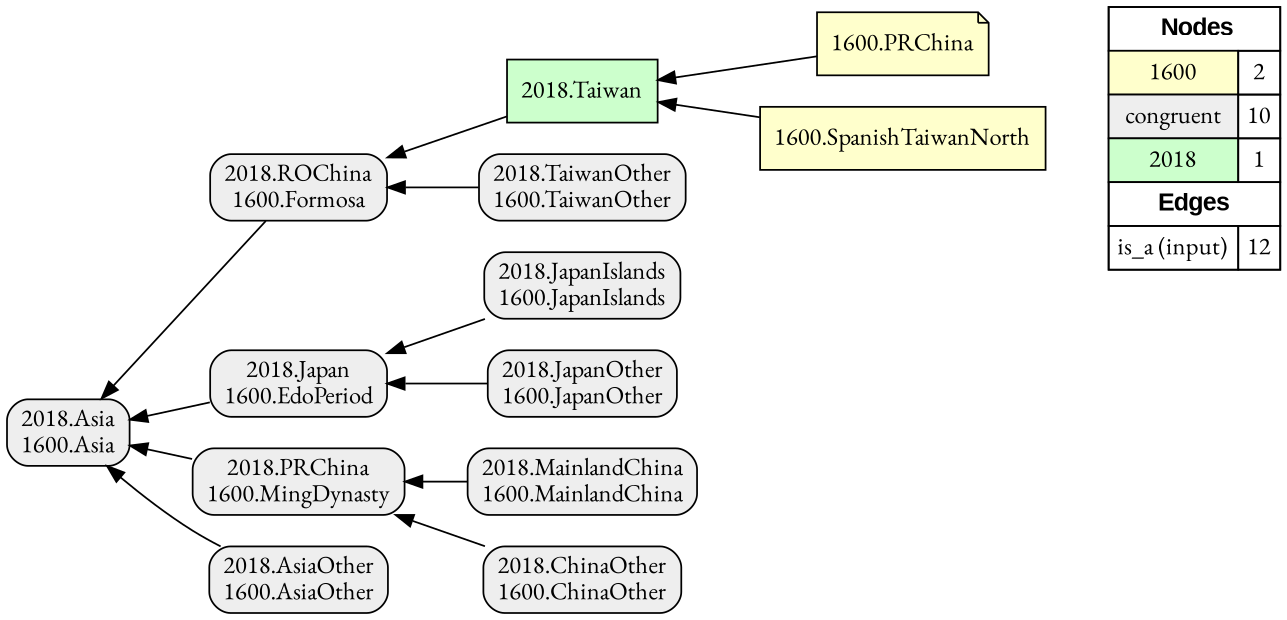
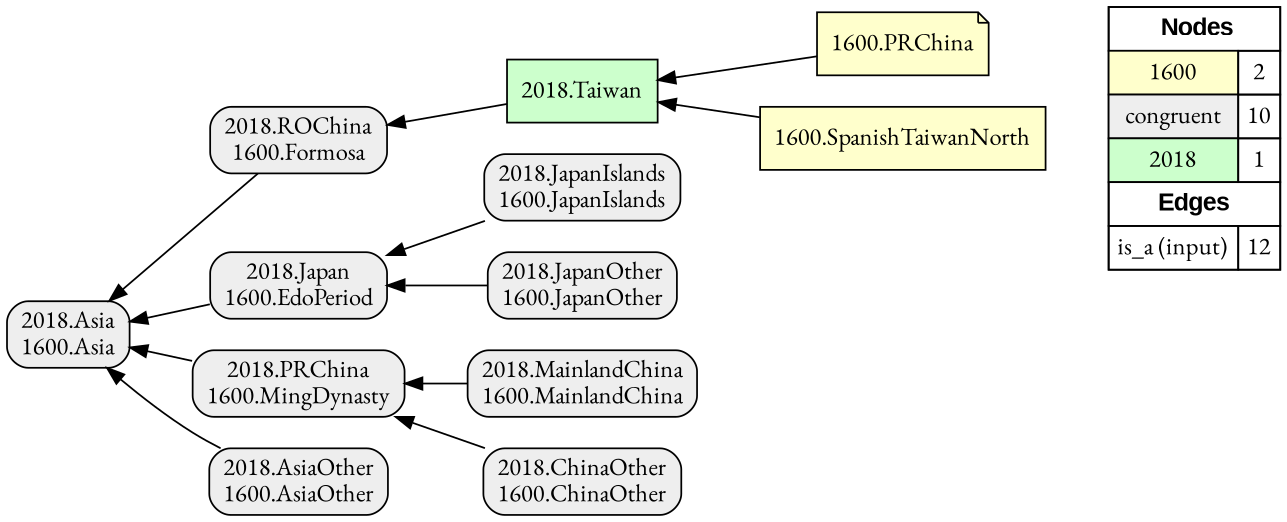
node "2018.TaiwanOther 1600.TaiwanOther": removed
